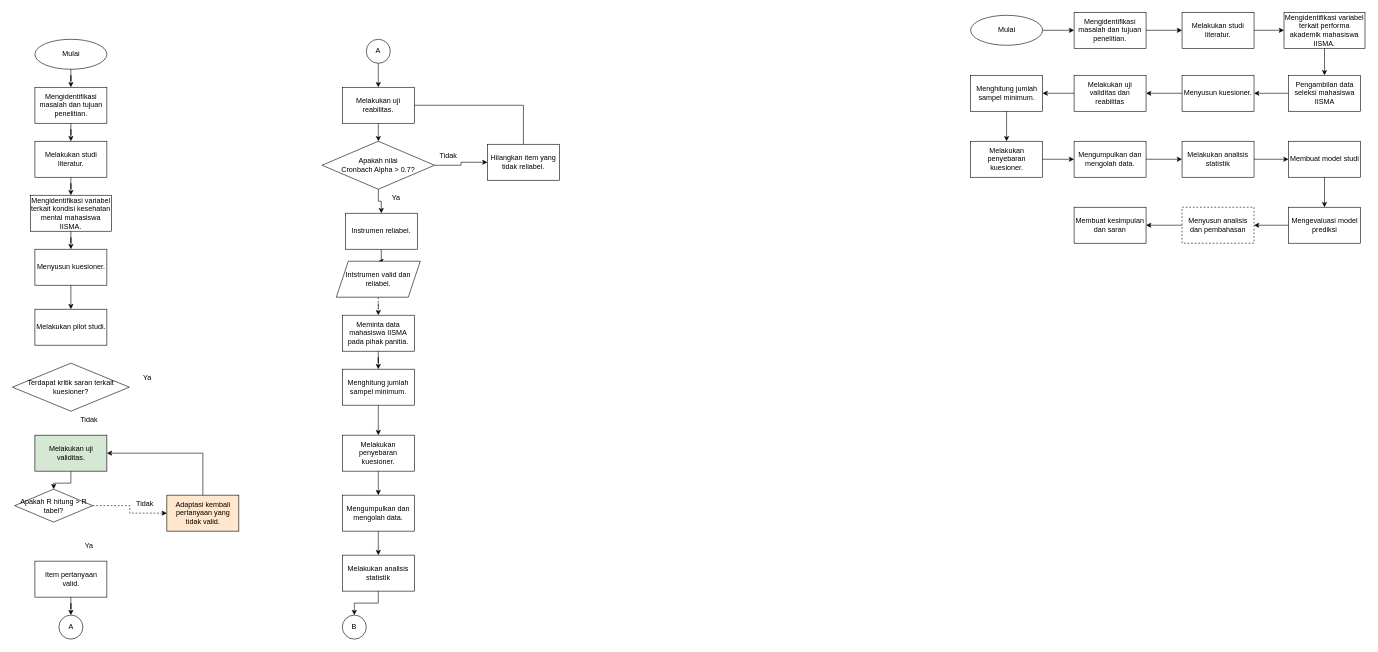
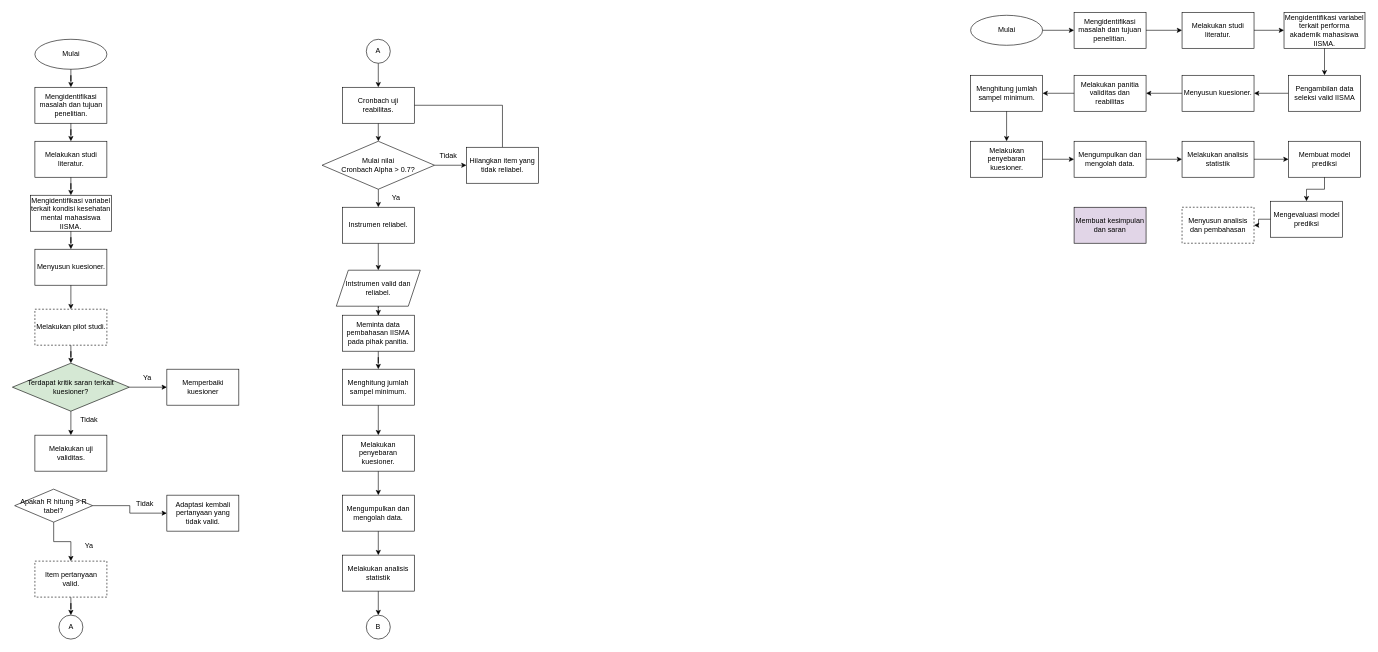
node "Melakukan uji validitas dan reabilitas": label "Melakukan uji validitas dan reabilitas" -> "Melakukan panitia validitas dan reabilitas"
node "Pengambilan data seleksi mahasiswa IISMA": label "Pengambilan data seleksi mahasiswa IISMA" -> "Pengambilan data seleksi valid IISMA"
node "Melakukan uji reabilitas.": label "Melakukan uji reabilitas." -> "Cronbach uji reabilitas."
node "Membuat model studi": label "Membuat model studi" -> "Membuat model prediksi"
node "Hilangkan item yang tidak reliabel.": moved (524, 162) -> (503, 165)
node "Apakah nilai Cronbach Alpha > 0.7?": label "Apakah nilai Cronbach Alpha > 0.7?" -> "Mulai nilai Cronbach Alpha > 0.7?"
node "Membuat kesimpulan dan saran": fillcolor #ffffff -> #e1d5e7
edge "Menyusun analisis dan pembahasan" -> "Membuat kesimpulan dan saran": removed
node "Mengevaluasi model prediksi": moved (1325, 225) -> (1307, 219)
node "Instrumen reliabel.": moved (381, 231) -> (378, 225)
node "Intstrumen valid dan reliabel.": moved (378, 279) -> (378, 288)
node "Melakukan pilot studi.": style solid -> dashed
node "Meminta data mahasiswa IISMA pada pihak panitia.": label "Meminta data mahasiswa IISMA pada pihak panitia." -> "Meminta data pembahasan IISMA pada pihak panitia."
edge "Melakukan pilot studi." -> "Terdapat kritik saran terkait kuesioner?": added
node "Terdapat kritik saran terkait kuesioner?": fillcolor #ffffff -> #d5e8d4
edge "Terdapat kritik saran terkait kuesioner?" -> "Memperbaiki kuesioner": added
node "Memperbaiki kuesioner": added
edge "Terdapat kritik saran terkait kuesioner?" -> "Melakukan uji validitas.": added
node "Melakukan uji validitas.": fillcolor #d5e8d4 -> #ffffff
edge "Adaptasi kembali pertanyaan yang tidak valid." -> "Melakukan uji validitas.": removed
edge "Melakukan uji validitas." -> "Apakah R hitung > R tabel?": removed
edge "Apakah R hitung > R tabel?" -> "Adaptasi kembali pertanyaan yang tidak valid.": style dashed -> solid
node "Adaptasi kembali pertanyaan yang tidak valid.": fillcolor #ffe6cc -> #ffffff
edge "Apakah R hitung > R tabel?" -> "Item pertanyaan valid.": added
node "Item pertanyaan valid.": style solid -> dashed
node "B": moved (354, 627) -> (378, 627)
